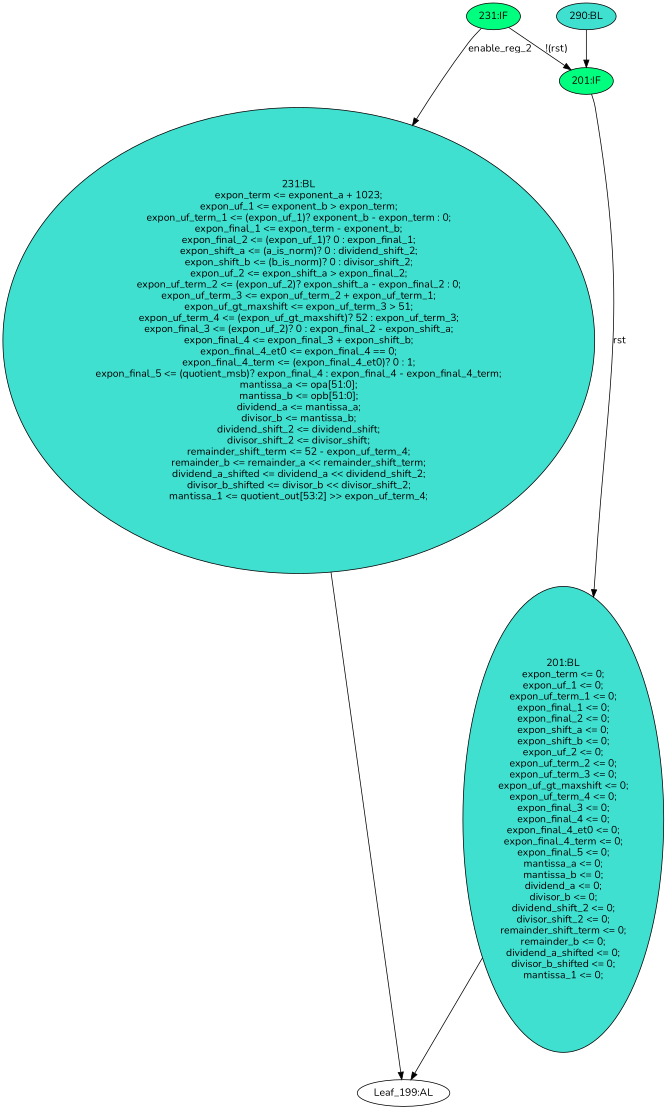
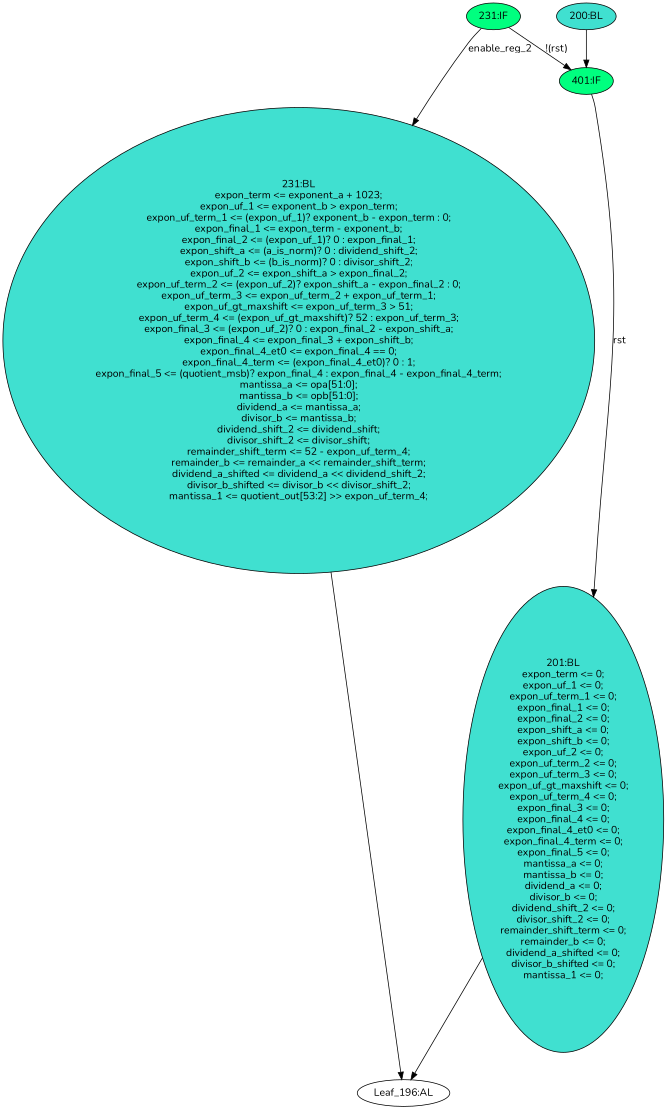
node "290:BL": label "290:BL" -> "200:BL"
node "201:IF": label "201:IF" -> "401:IF"
node "Leaf_199:AL": label "Leaf_199:AL" -> "Leaf_196:AL"
